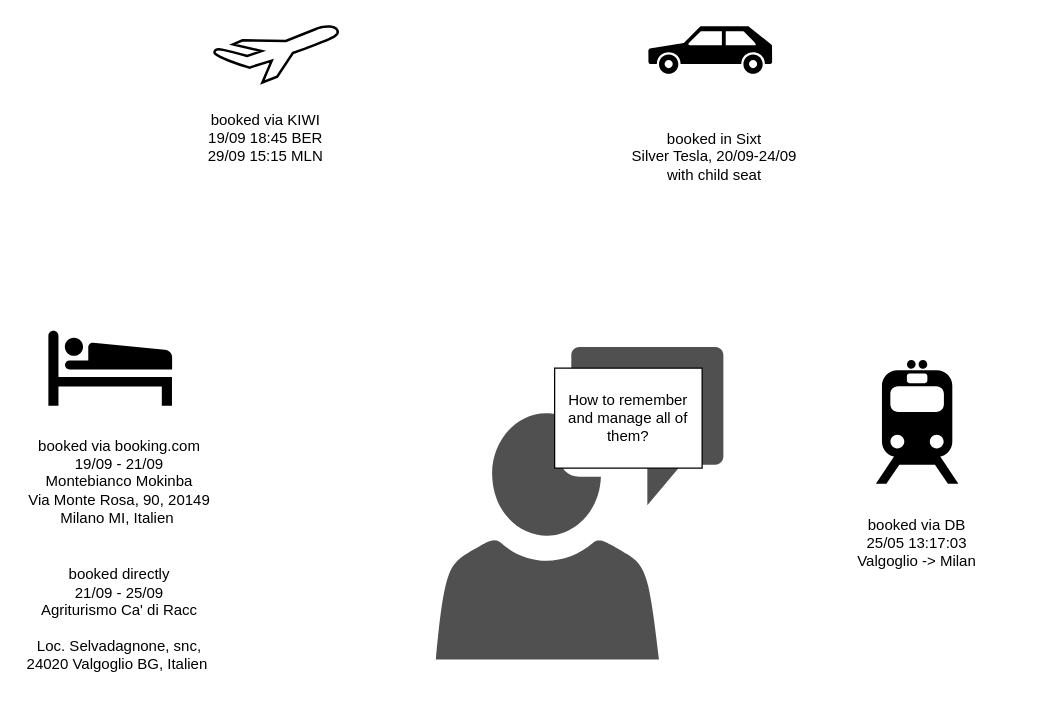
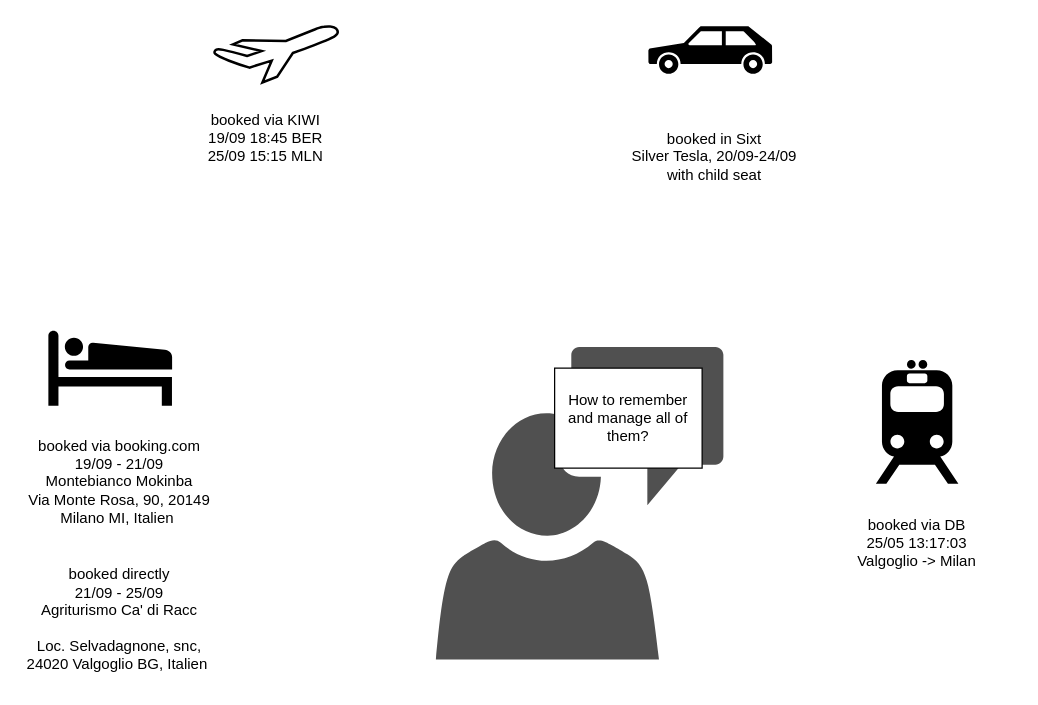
node "booked via KIWI 19/09 18:45 BER 29/09 15:15 MLN": label "booked via KIWI 19/09 18:45 BER 29/09 15:15 MLN" -> "booked via KIWI 19/09 18:45 BER 25/09 15:15 MLN"
